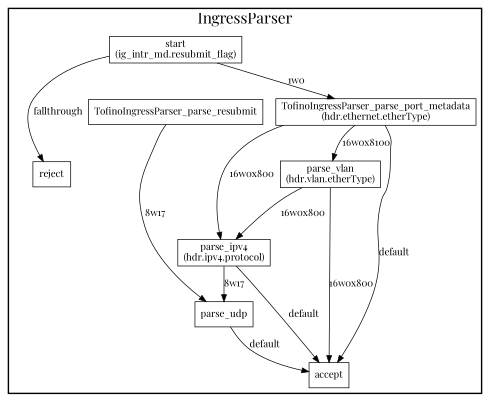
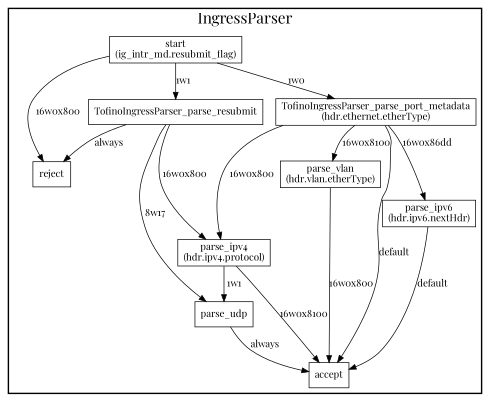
edge "start (ig_intr_md.resubmit_flag)" -> "TofinoIngressParser_parse_resubmit": added, label "1w1"
edge "start (ig_intr_md.resubmit_flag)" -> "reject": label "fallthrough" -> "16w0x800"
edge "TofinoIngressParser_parse_resubmit" -> "reject": added, label "always"
edge "parse_vlan (hdr.vlan.etherType)" -> "parse_ipv4 (hdr.ipv4.protocol)": now "TofinoIngressParser_parse_resubmit" -> "parse_ipv4 (hdr.ipv4.protocol)"
node "parse_ipv6 (hdr.ipv6.nextHdr)": added
edge "parse_ipv4 (hdr.ipv4.protocol)" -> "parse_udp": label "8w17" -> "1w1"
edge "parse_ipv4 (hdr.ipv4.protocol)" -> "accept": label "default" -> "16w0x8100"
edge "parse_udp" -> "accept": label "default" -> "always"
